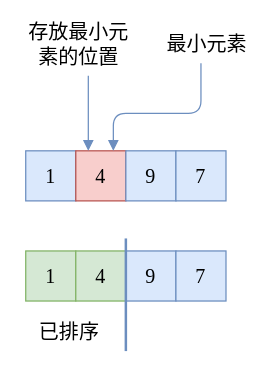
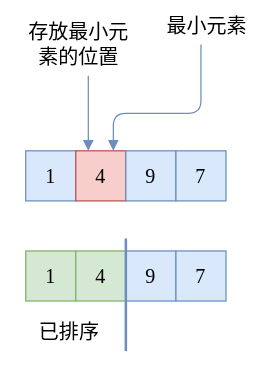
node "最小元素": moved (207, 44) -> (207, 26)
